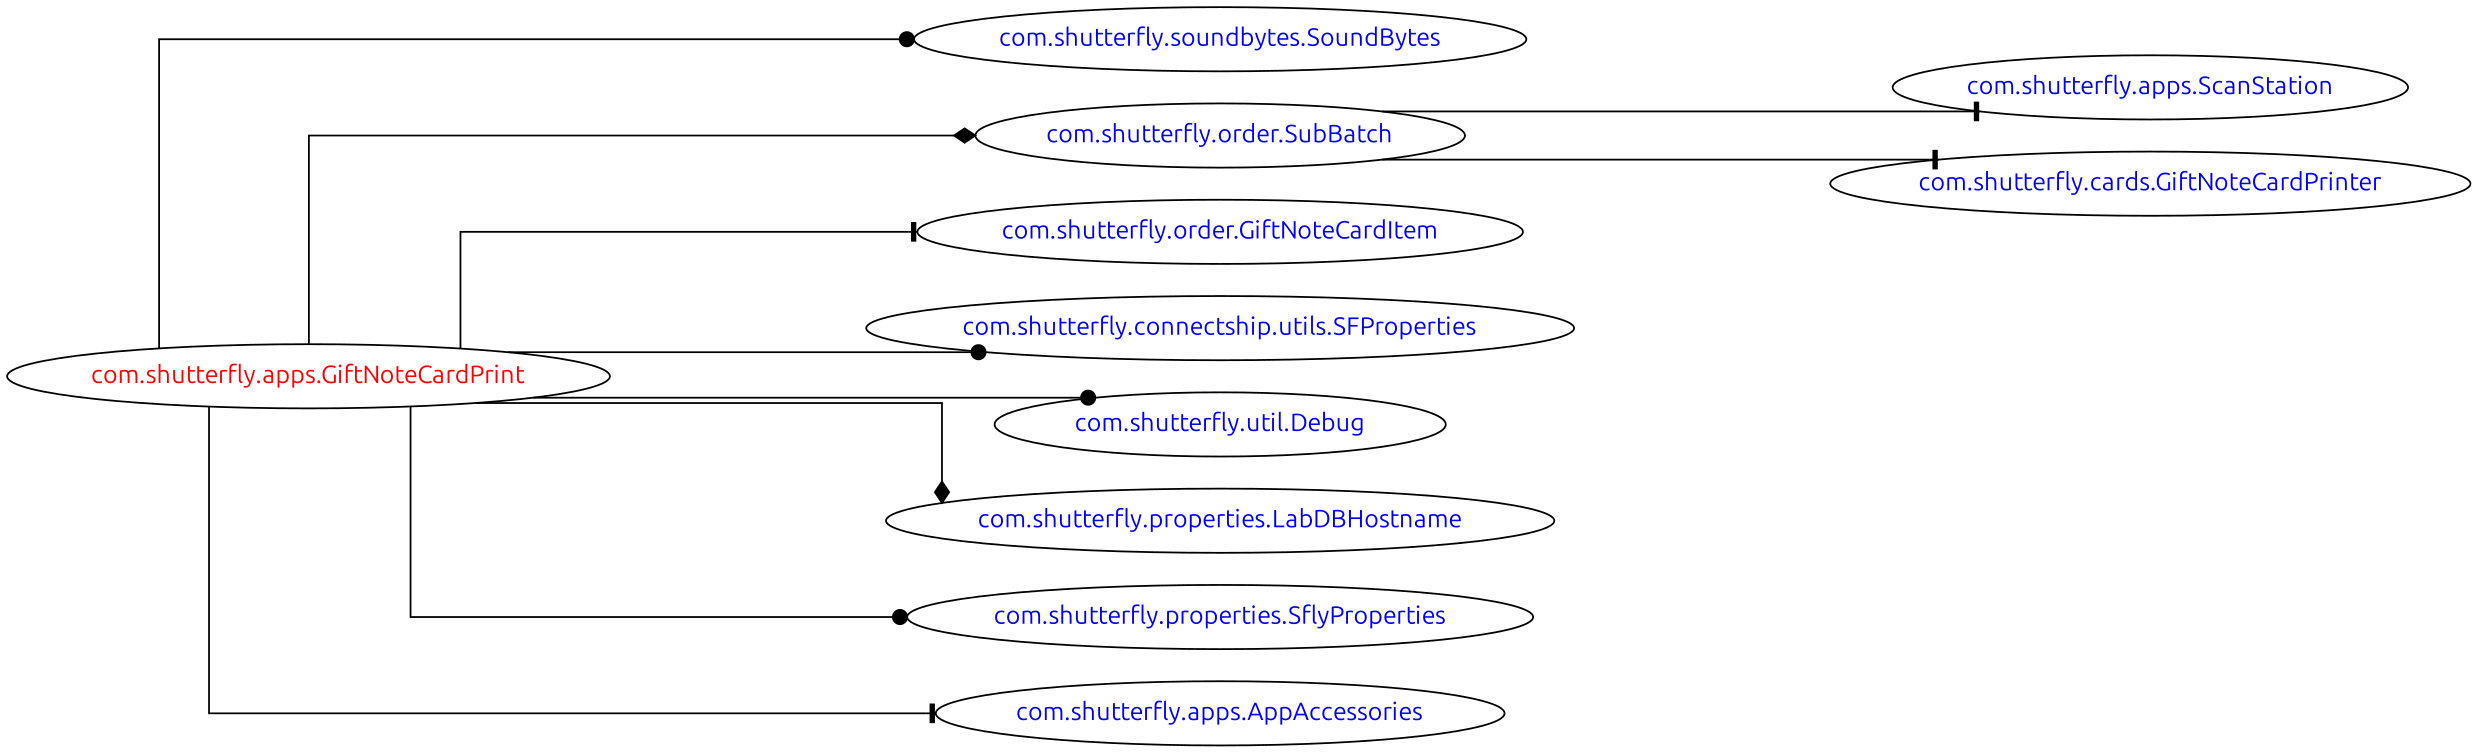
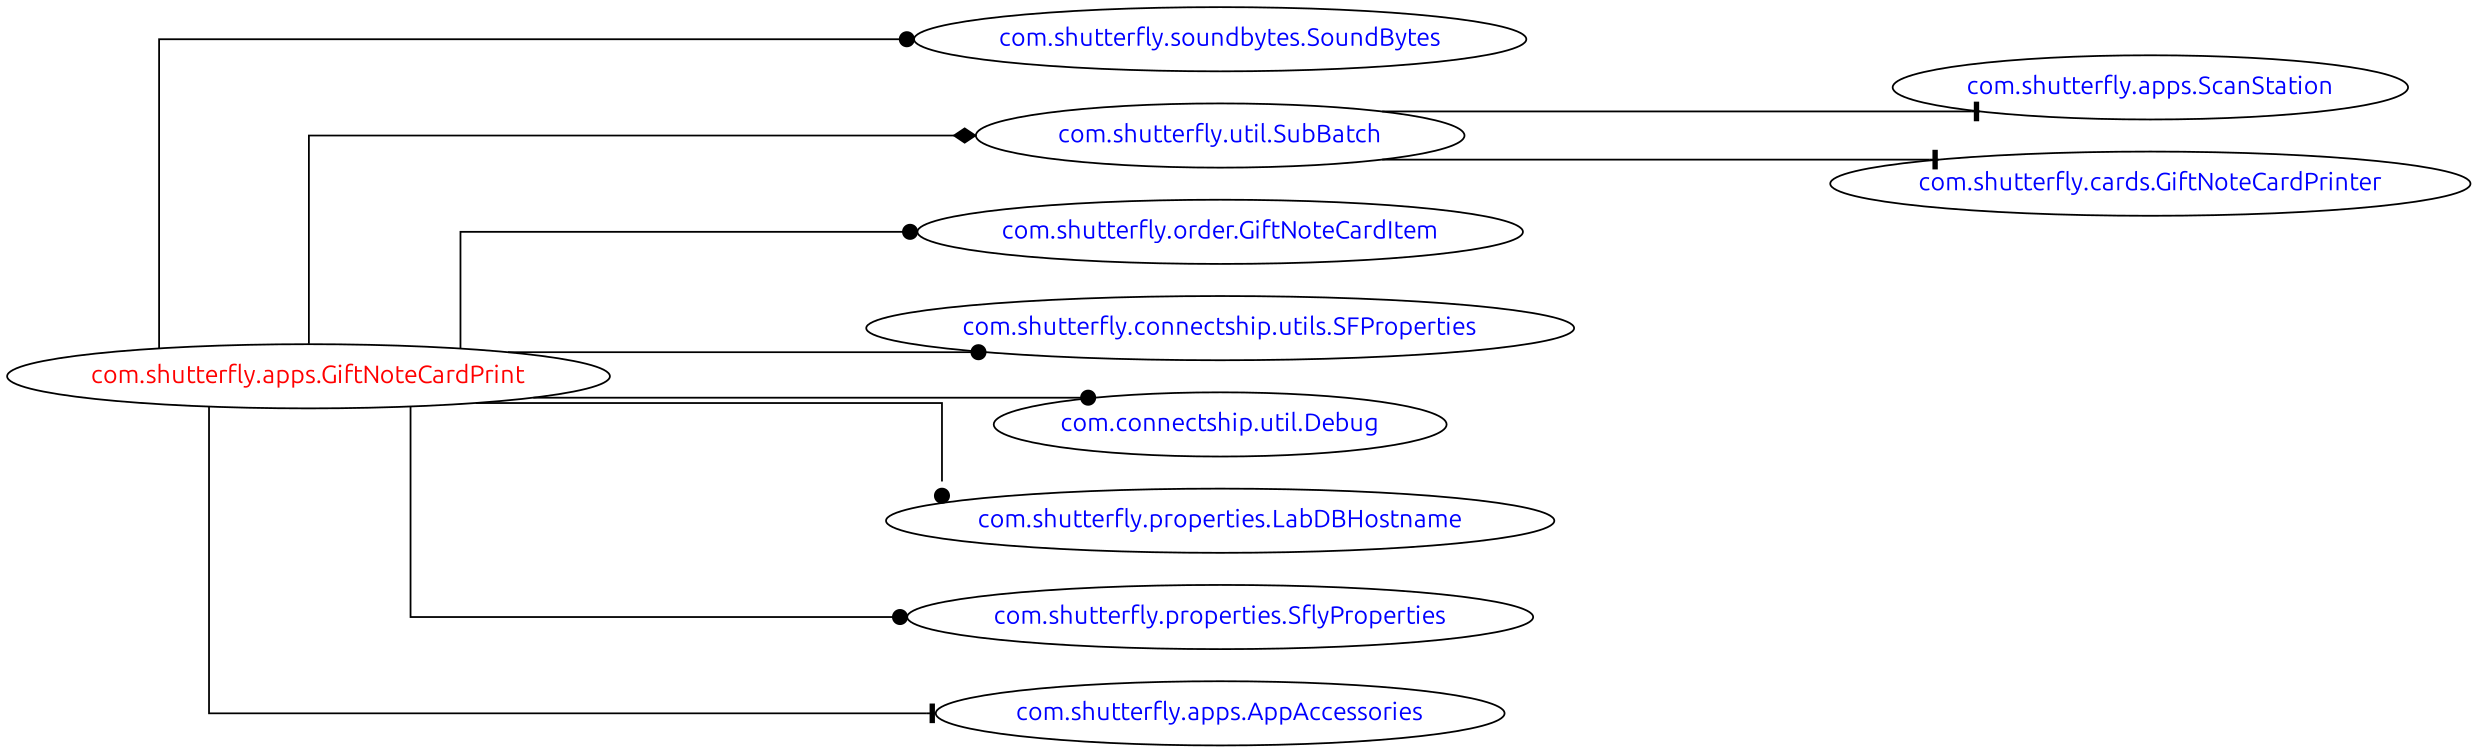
node "com.shutterfly.order.SubBatch": label "com.shutterfly.order.SubBatch" -> "com.shutterfly.util.SubBatch"
edge "com.shutterfly.apps.GiftNoteCardPrint" -> "com.shutterfly.order.GiftNoteCardItem": arrowhead tee -> dot
edge "com.shutterfly.apps.GiftNoteCardPrint" -> "com.shutterfly.properties.LabDBHostname": arrowhead diamond -> dot
node "com.shutterfly.util.Debug": label "com.shutterfly.util.Debug" -> "com.connectship.util.Debug"
